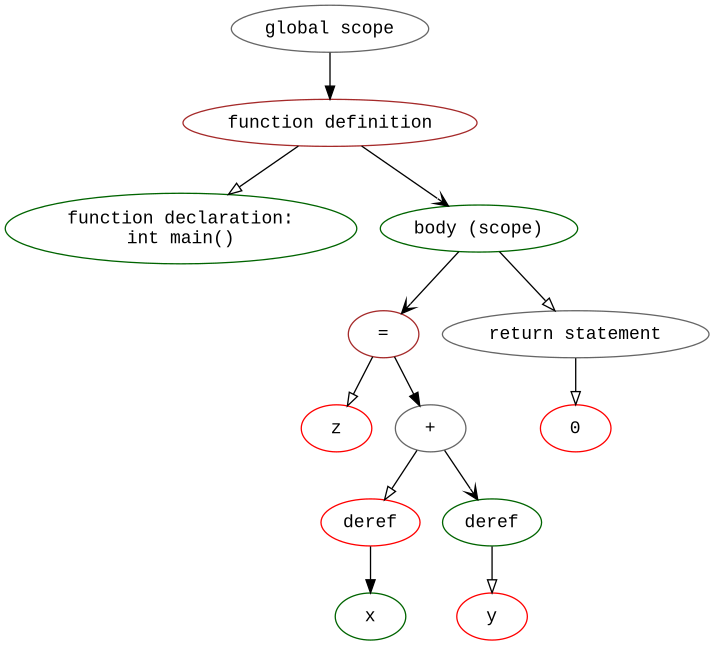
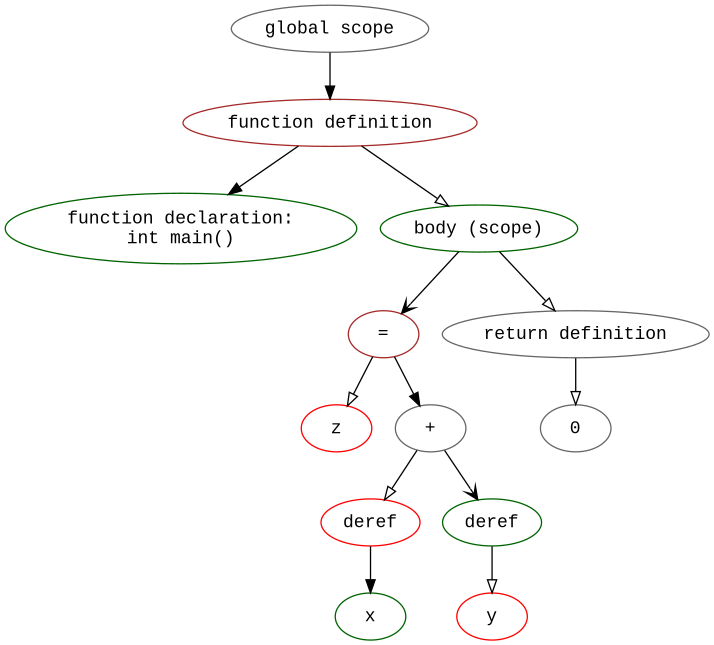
edge "function definition" -> "function declaration: int main()": arrowhead onormal -> normal
edge "function definition" -> "body (scope)": arrowhead vee -> onormal
node "return statement": label "return statement" -> "return definition"
node "0": color red -> gray40
